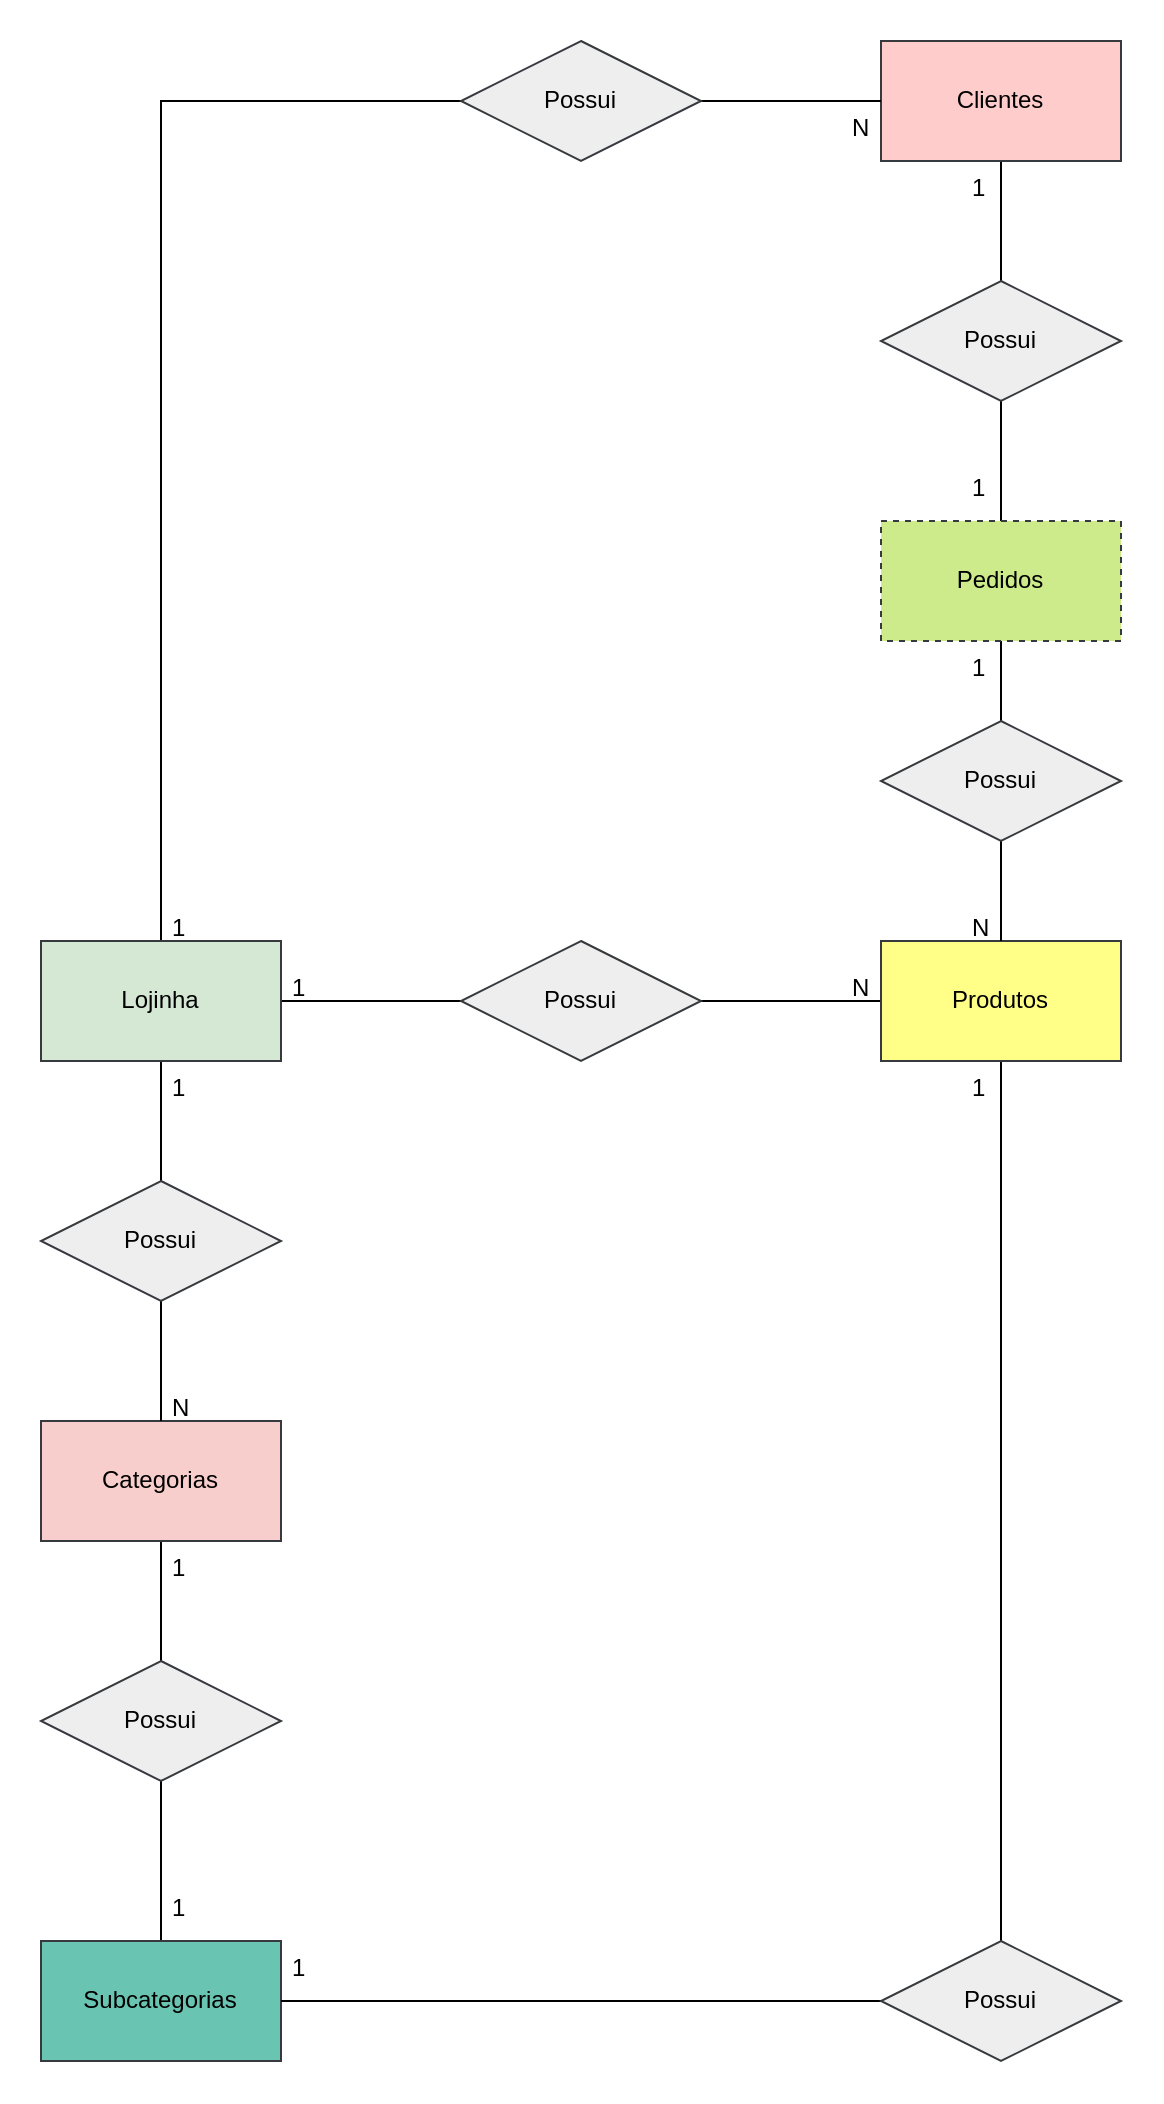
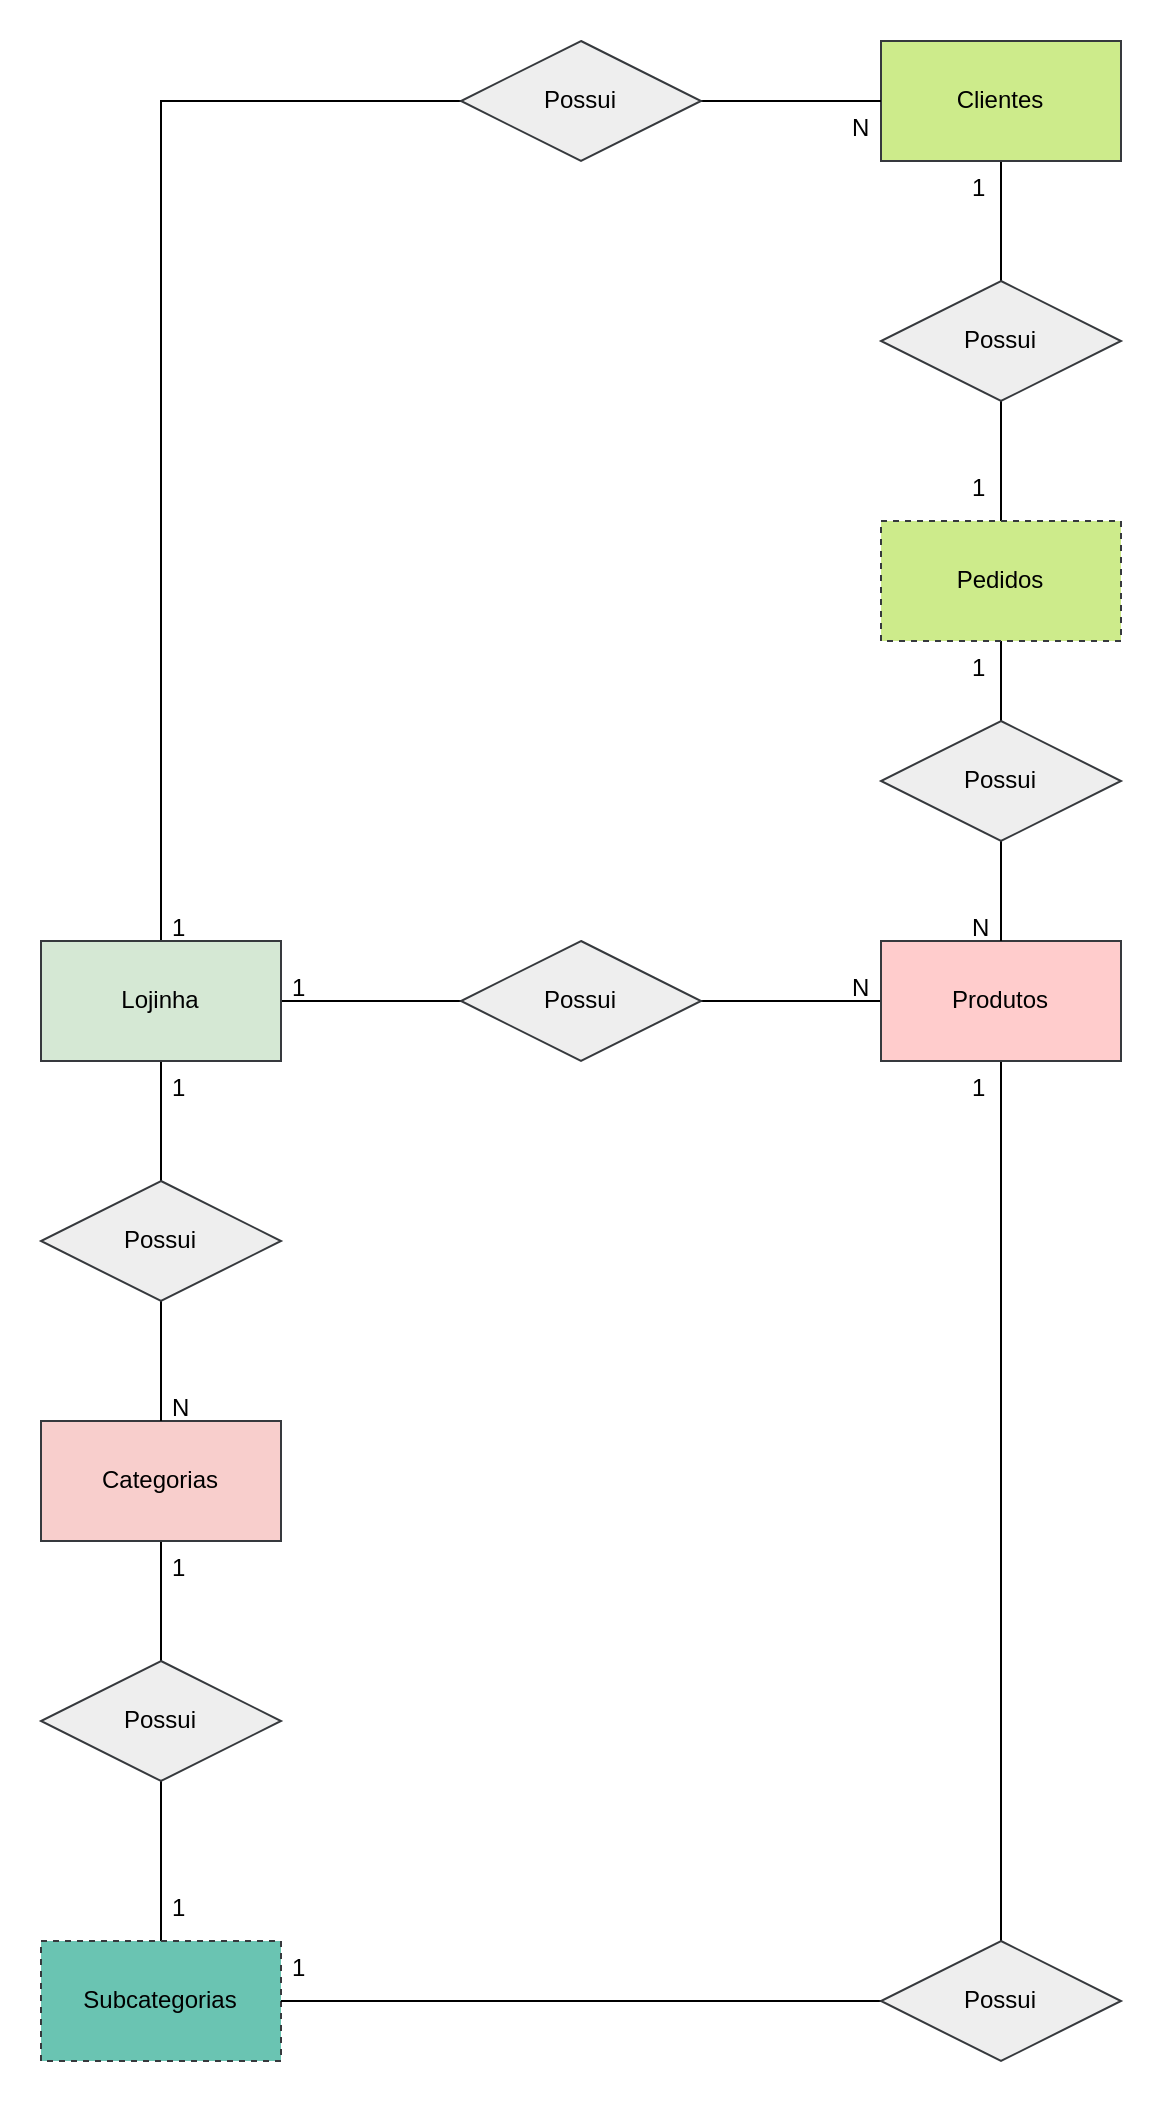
node "Clientes": fillcolor #ffcccc -> #cdeb8b
node "Produtos": fillcolor #ffff88 -> #ffcccc
node "Subcategorias": style solid -> dashed
